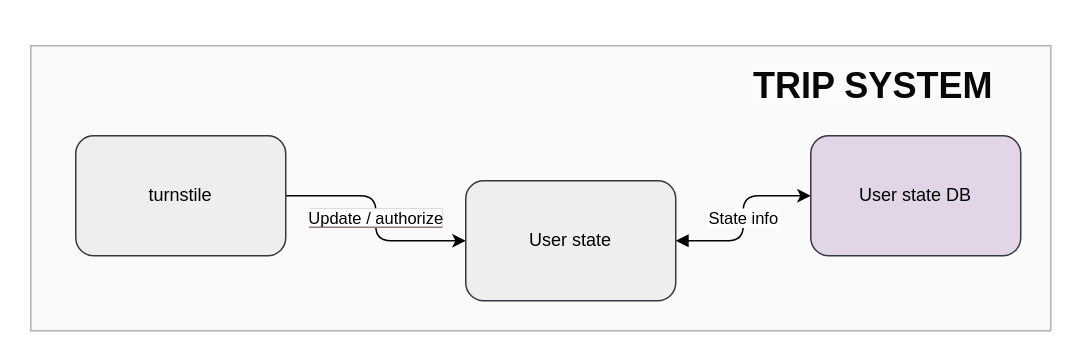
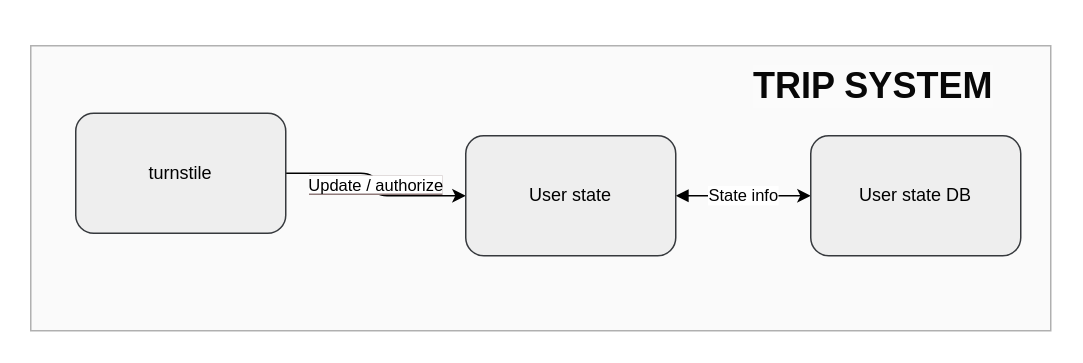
node "turnstile": moved (181, 196) -> (181, 173)
node "User state DB": fillcolor #e1d5e7 -> #eeeeee
node "User state": moved (571, 241) -> (571, 196)
